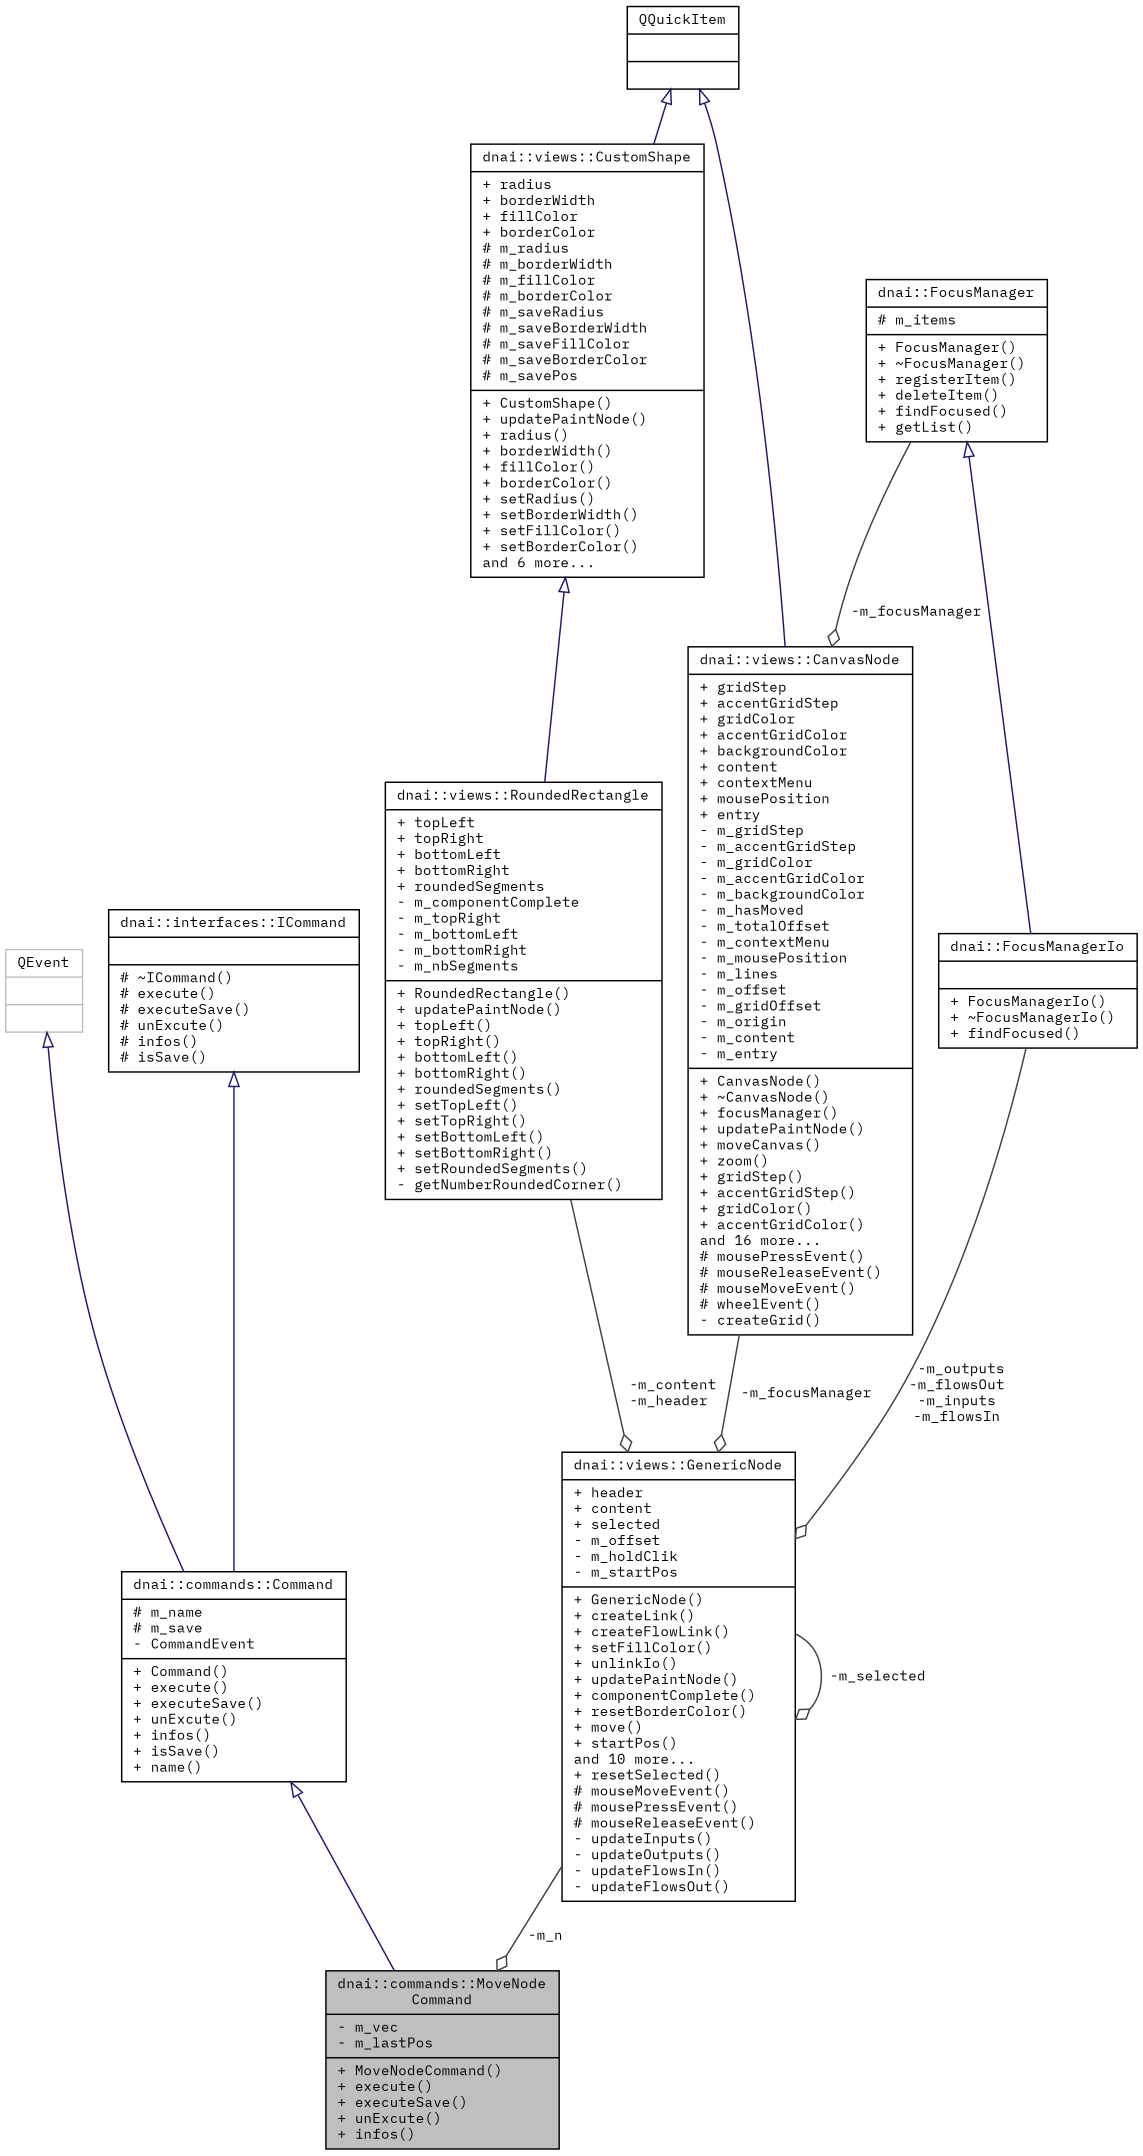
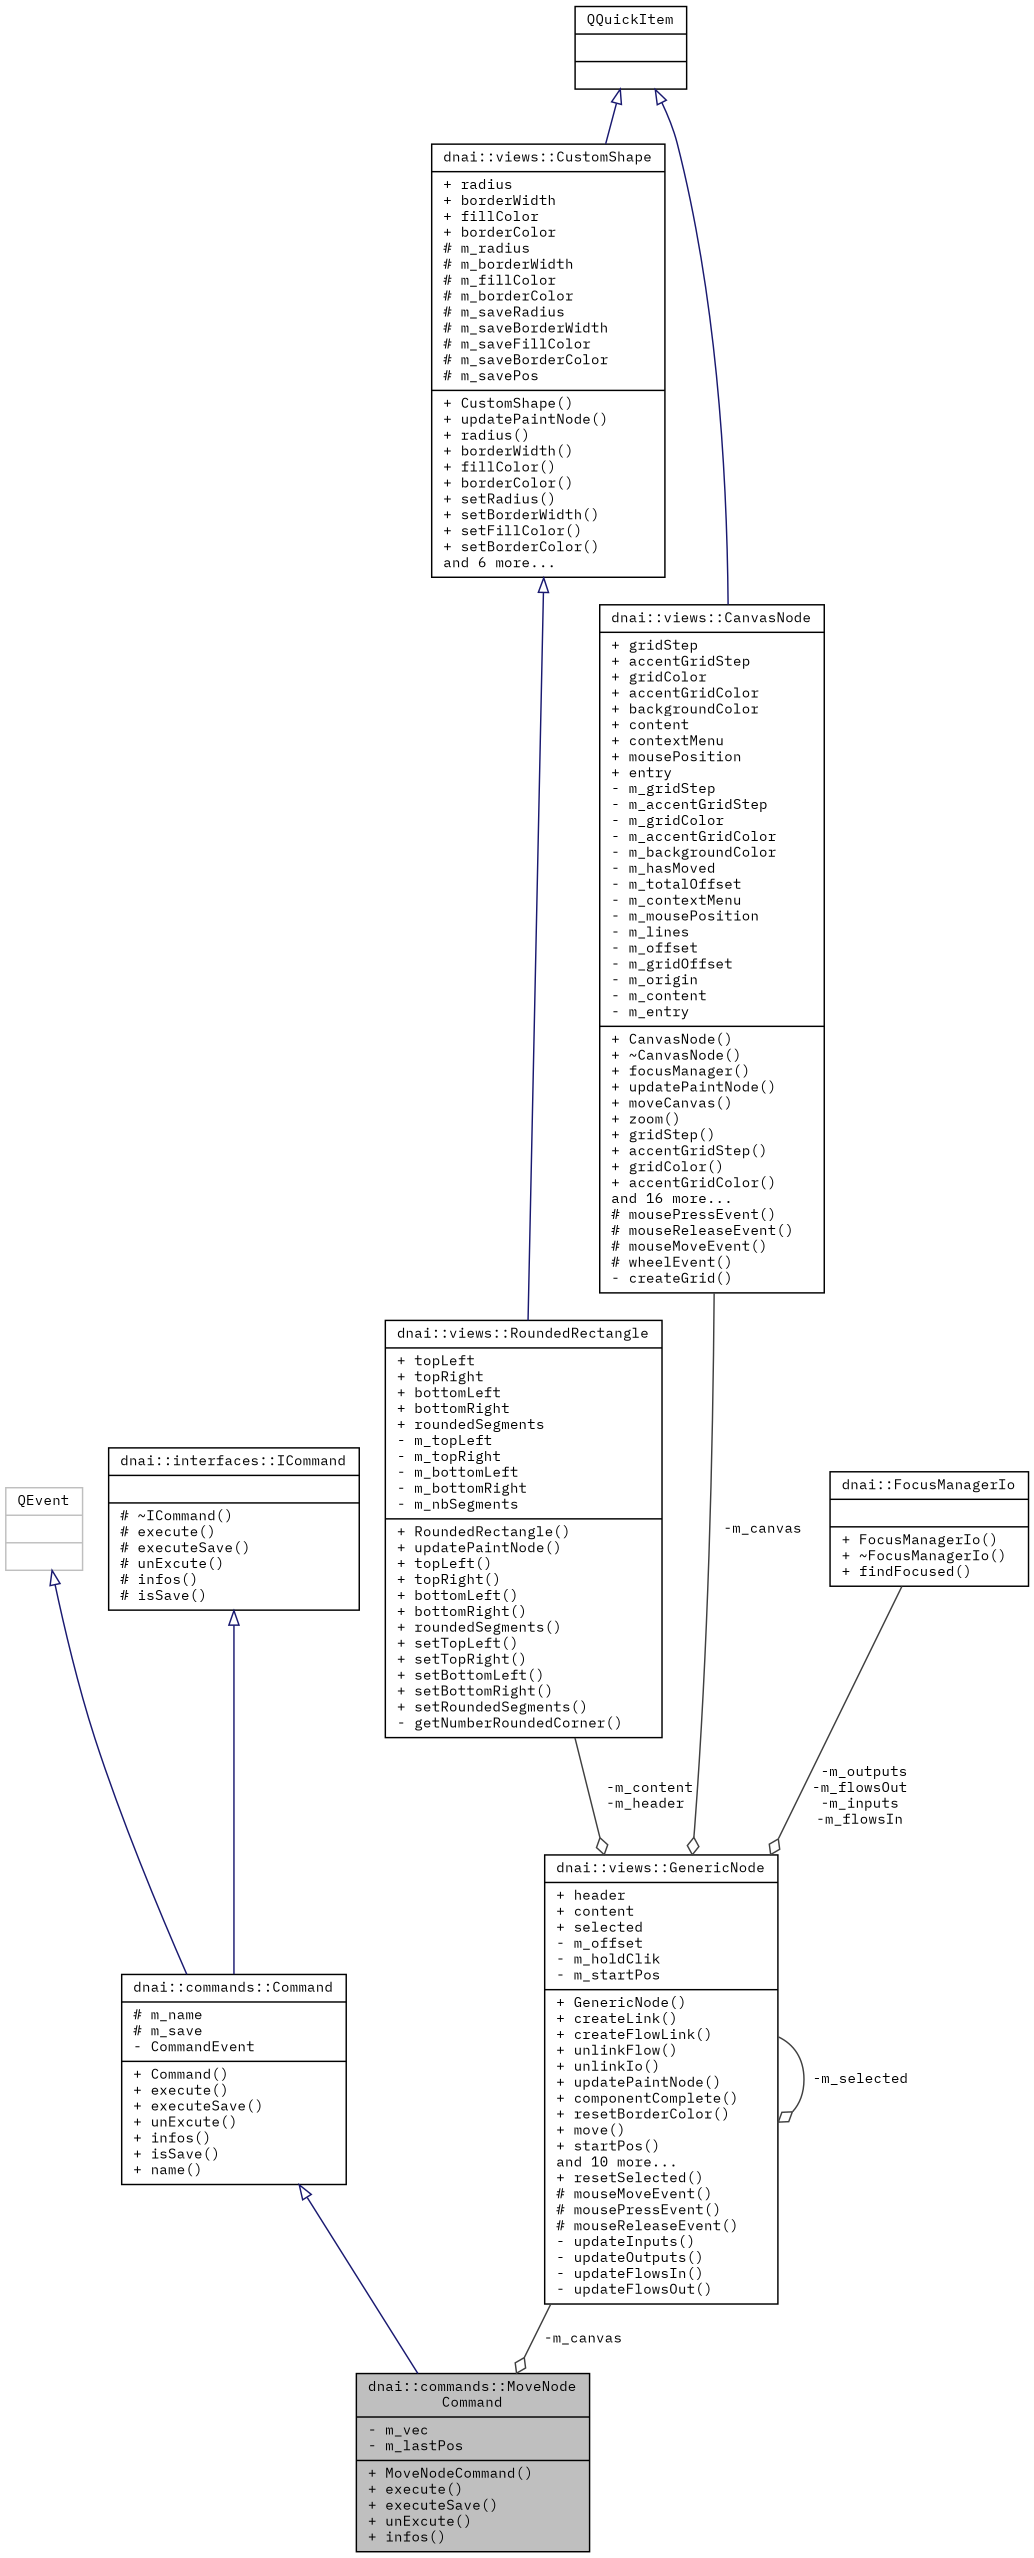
node "dnai::FocusManager": removed
node "dnai::views::RoundedRectangle": text "- m_componentComplete" -> "- m_topLeft"
edge "dnai::views::CanvasNode" -> "dnai::views::GenericNode": label " -m_focusManager" -> " -m_canvas"
node "dnai::views::GenericNode": text "+ setFillColor()" -> "+ unlinkFlow()"
edge "dnai::views::GenericNode" -> "dnai::commands::MoveNode": label " -m_n" -> " -m_canvas"
